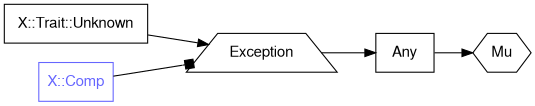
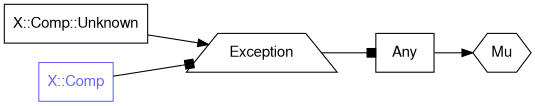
node "X::Trait::Unknown": label "X::Trait::Unknown" -> "X::Comp::Unknown"
edge "Exception" -> "Any": arrowhead normal -> box
